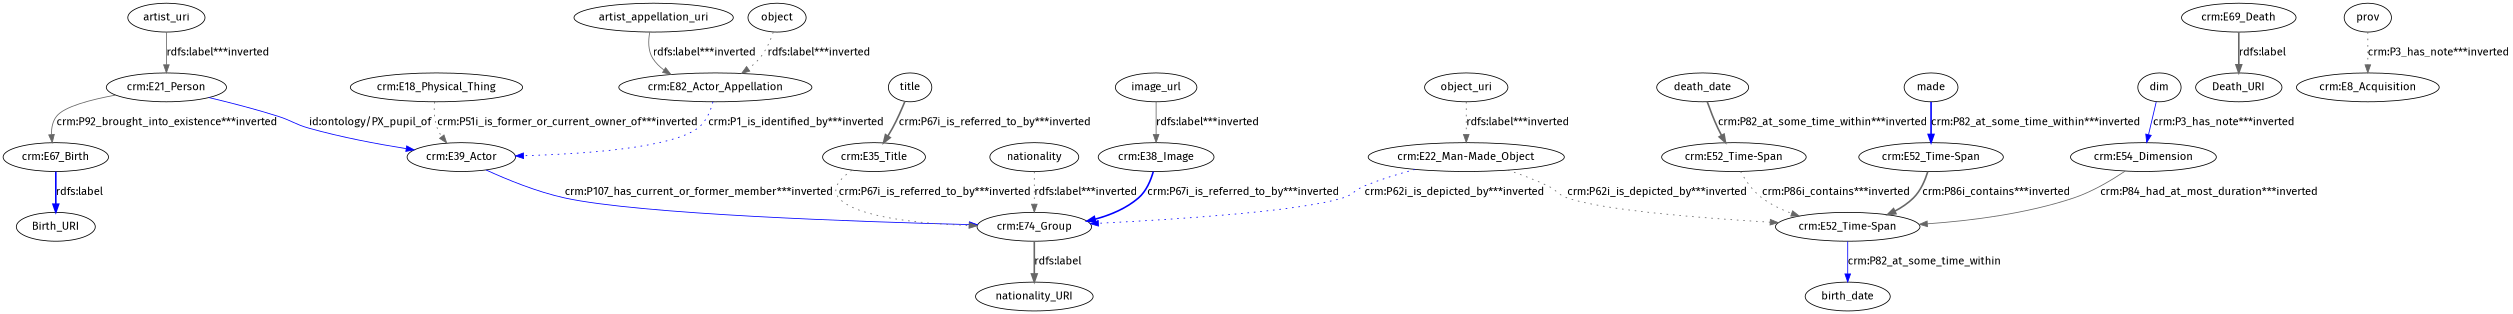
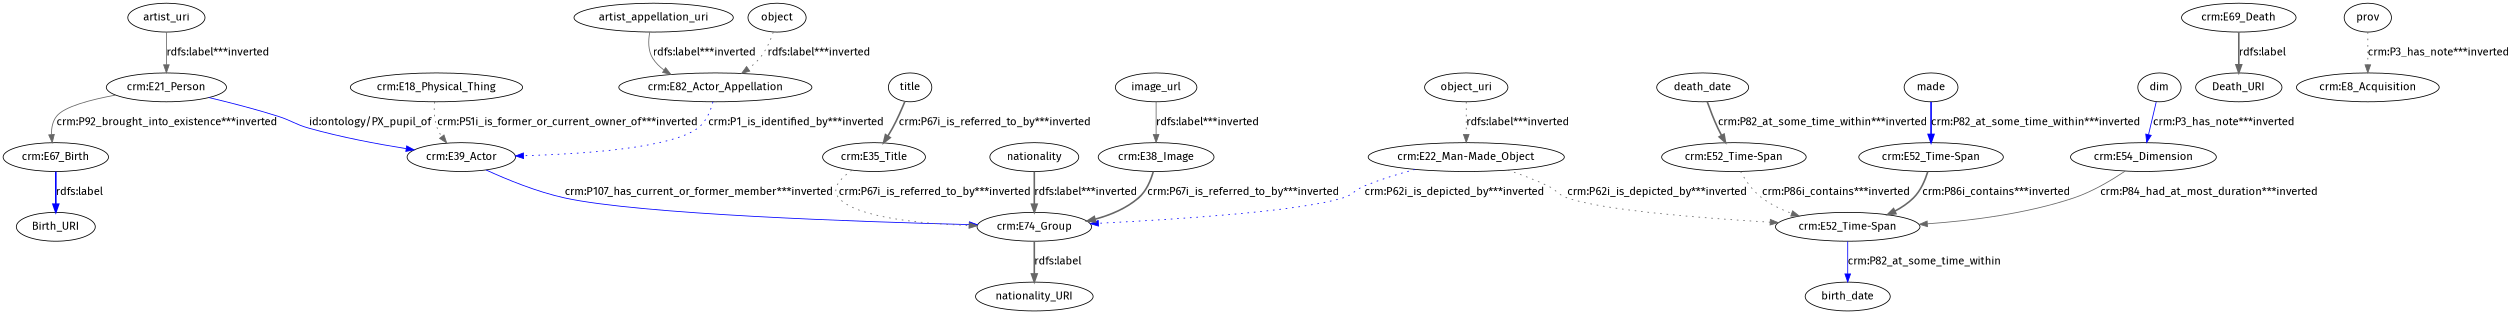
edge "nationality" -> "crm:E74_Group": style dotted -> bold
edge "crm:E38_Image" -> "crm:E74_Group": color blue -> gray40
